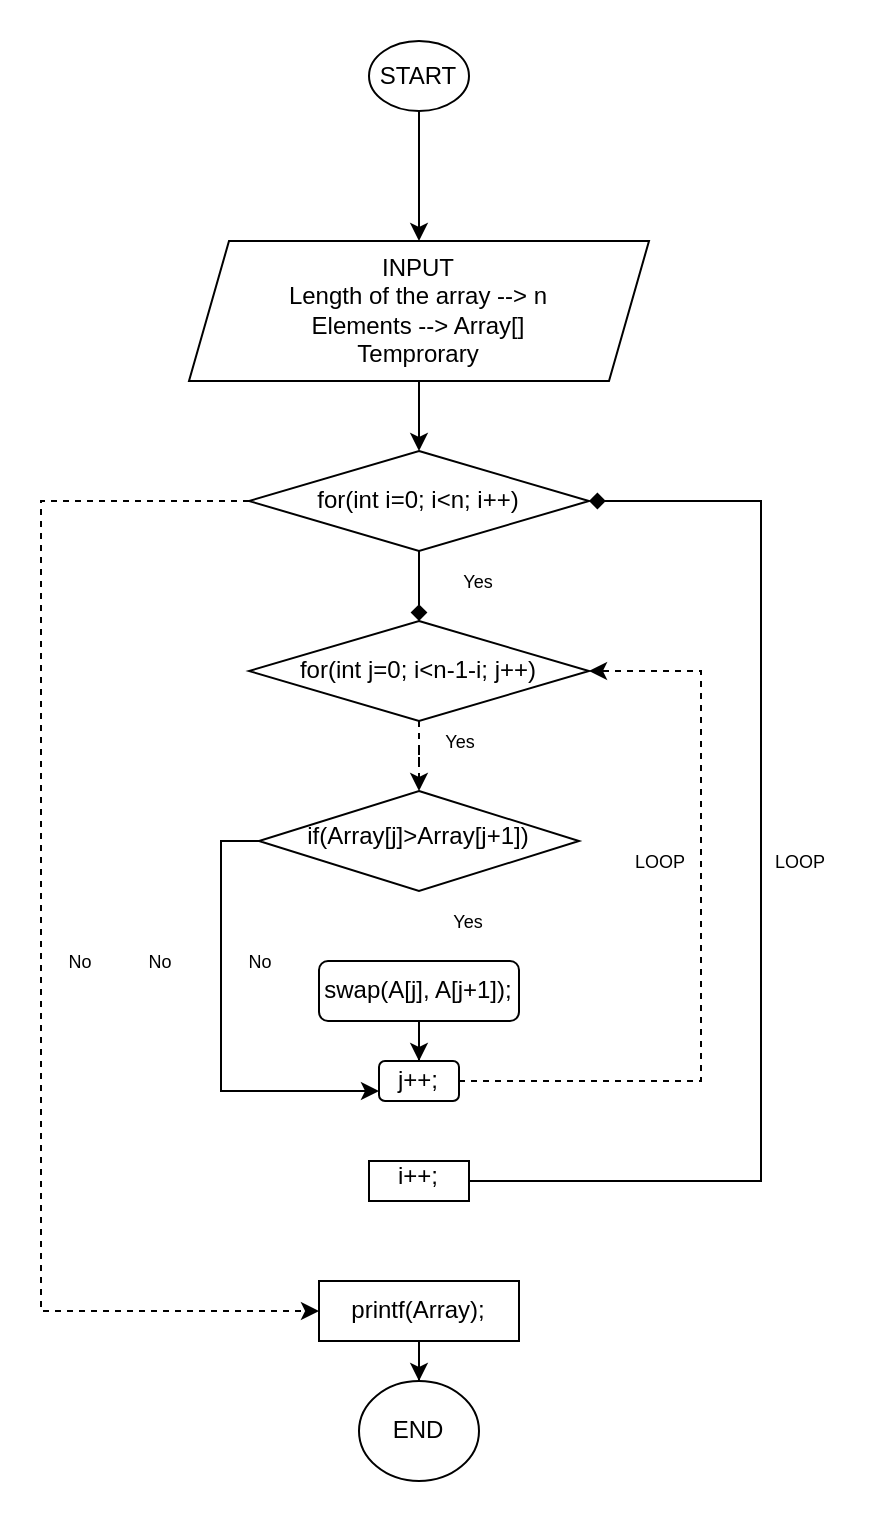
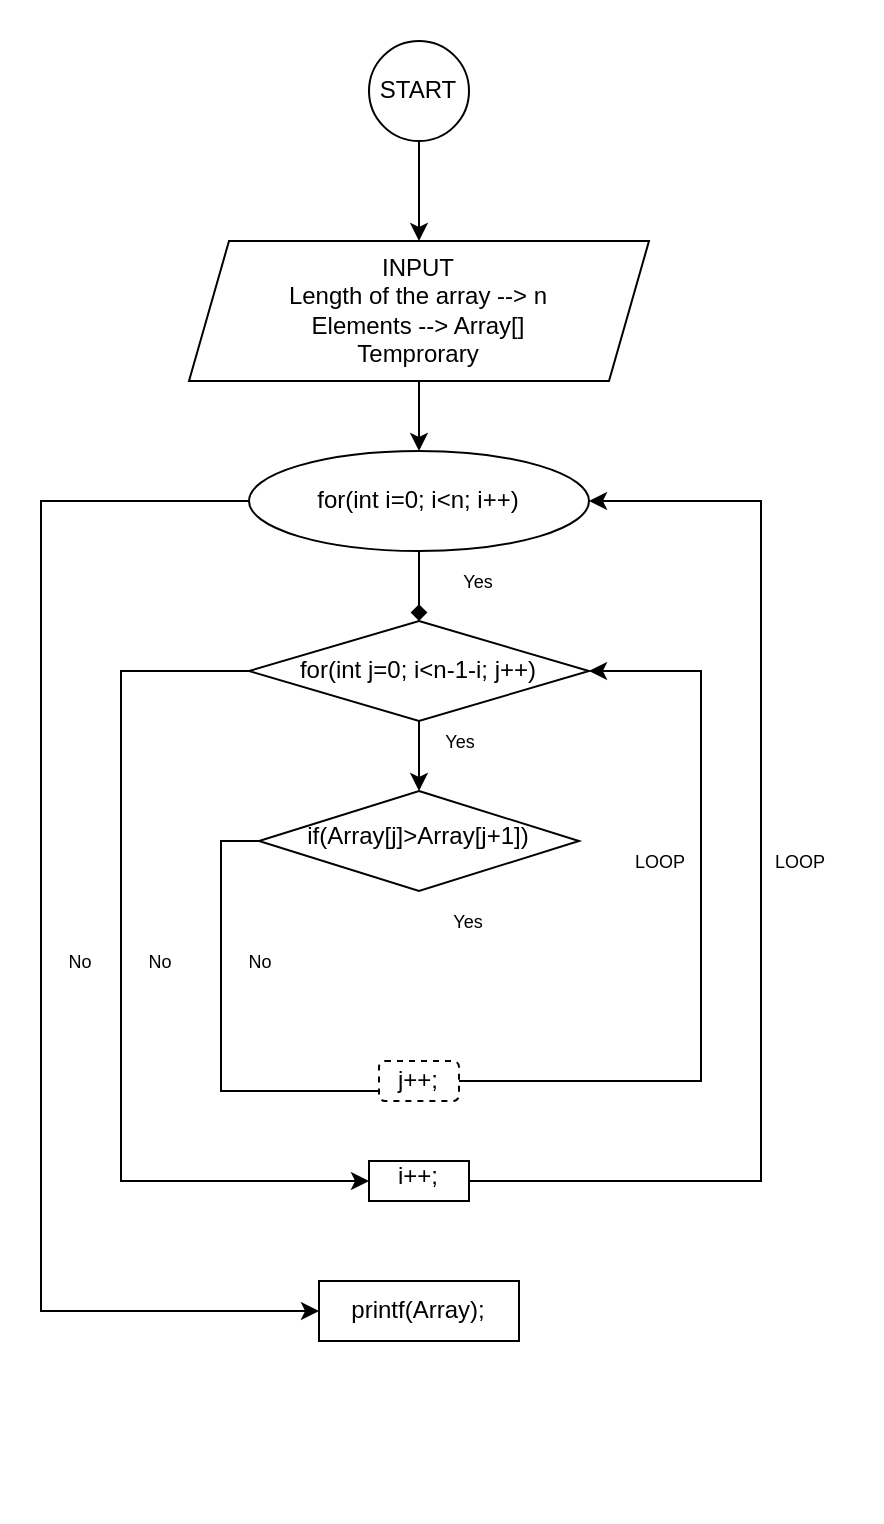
node "START": size 100x70 -> 100x100
node "for(int i=0; i<n; i++)": shape diamond -> ellipse
edge "i++;" -> "for(int i=0; i<n; i++)": arrowhead diamond -> classic
edge "for(int j=0; i<n-1-i; j++)" -> "if(Array[j]>Array[j+1])": style dashed -> solid
edge "for(int i=0; i<n; i++)" -> "printf(Array);": style dashed -> solid
edge "j++;" -> "for(int j=0; i<n-1-i; j++)": style dashed -> solid
edge "for(int j=0; i<n-1-i; j++)" -> "i++;": added
node "swap(A[j], A[j+1]);": removed
edge "swap(A[j], A[j+1]);" -> "j++;": removed
node "j++;": style solid -> dashed
edge "if(Array[j]>Array[j+1])" -> "j++;": arrowhead classic -> none
edge "printf(Array);" -> "END": removed
node "END": removed
